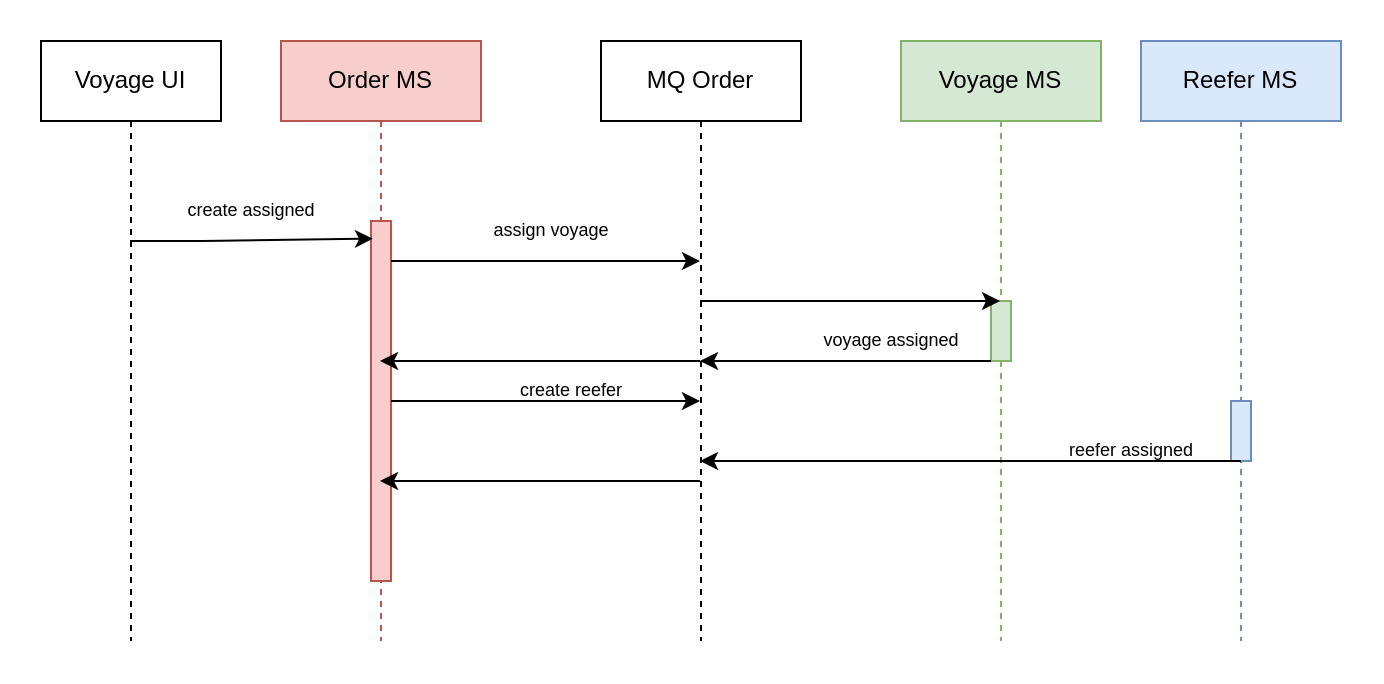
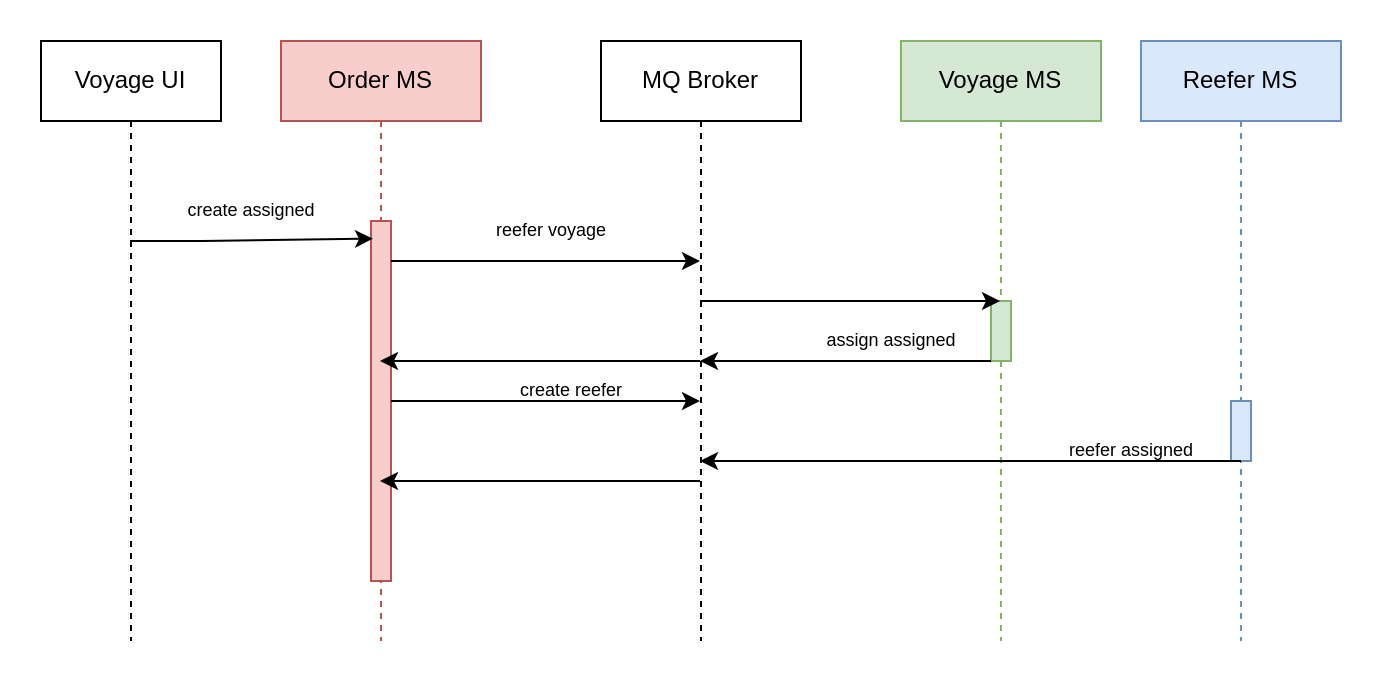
node "MQ Order": label "MQ Order" -> "MQ Broker"
node "assign voyage": label "assign voyage" -> "reefer voyage"
node "voyage assigned": label "voyage assigned" -> "assign assigned"
